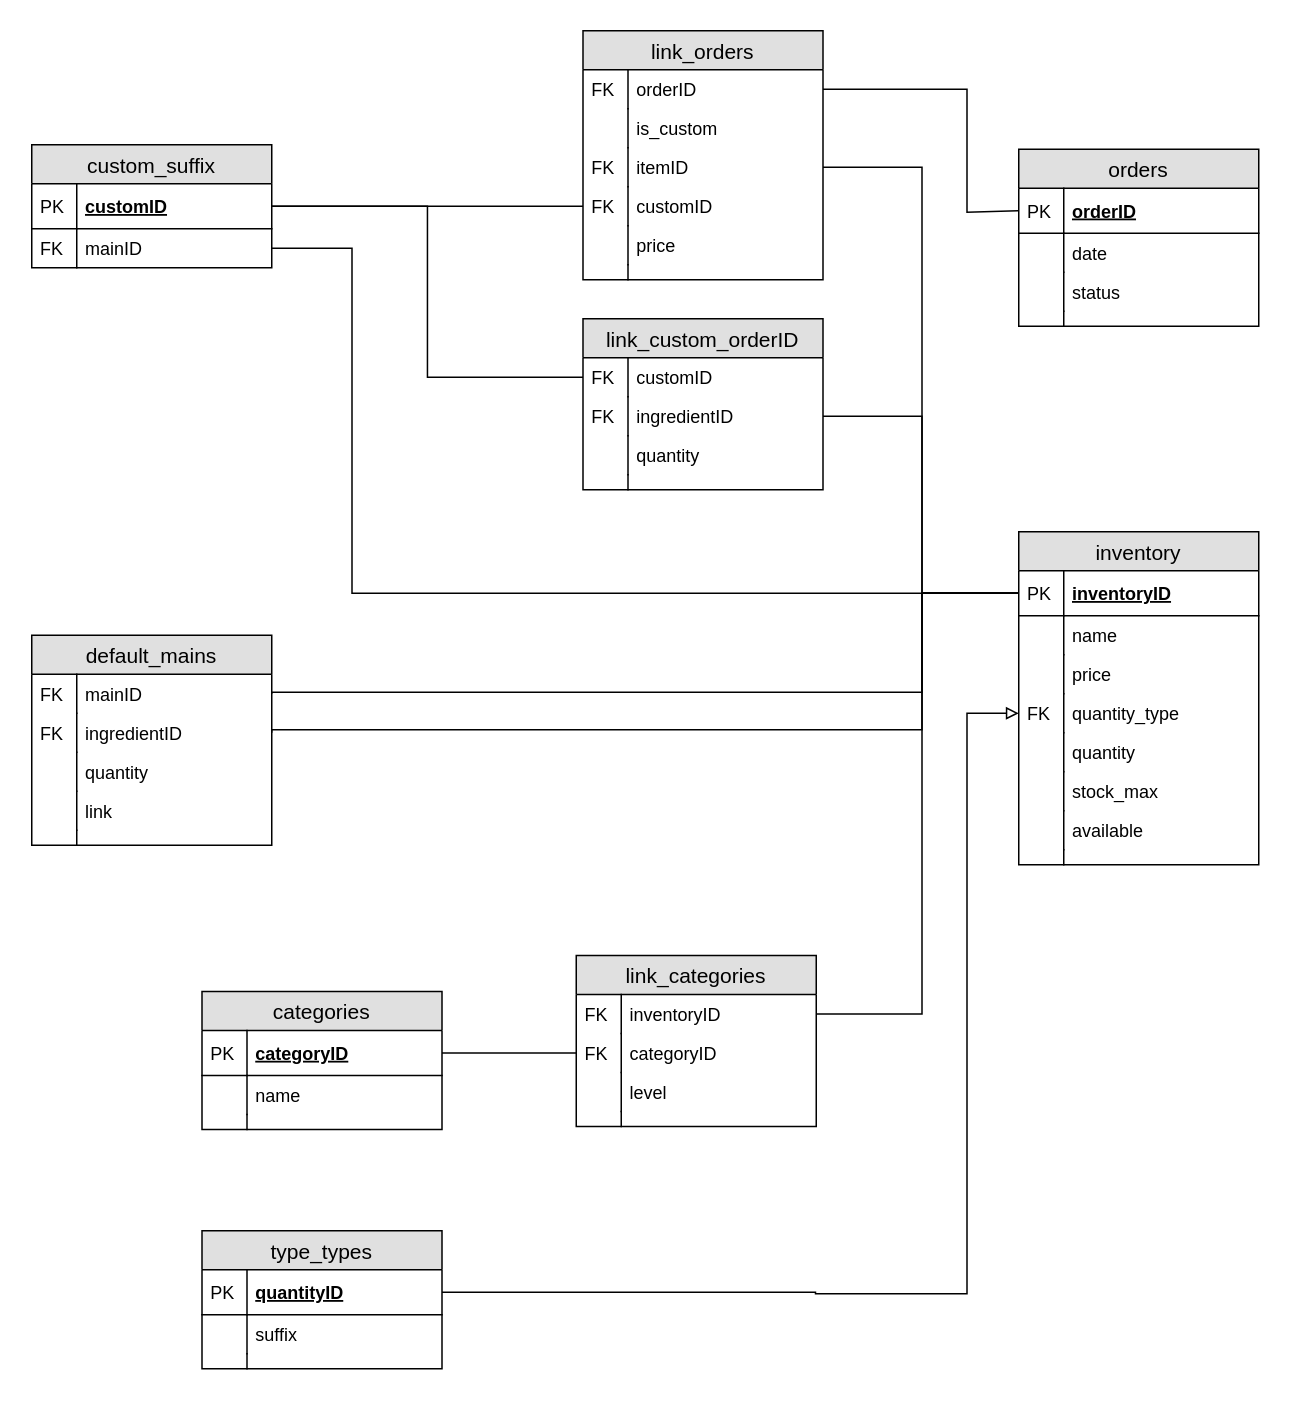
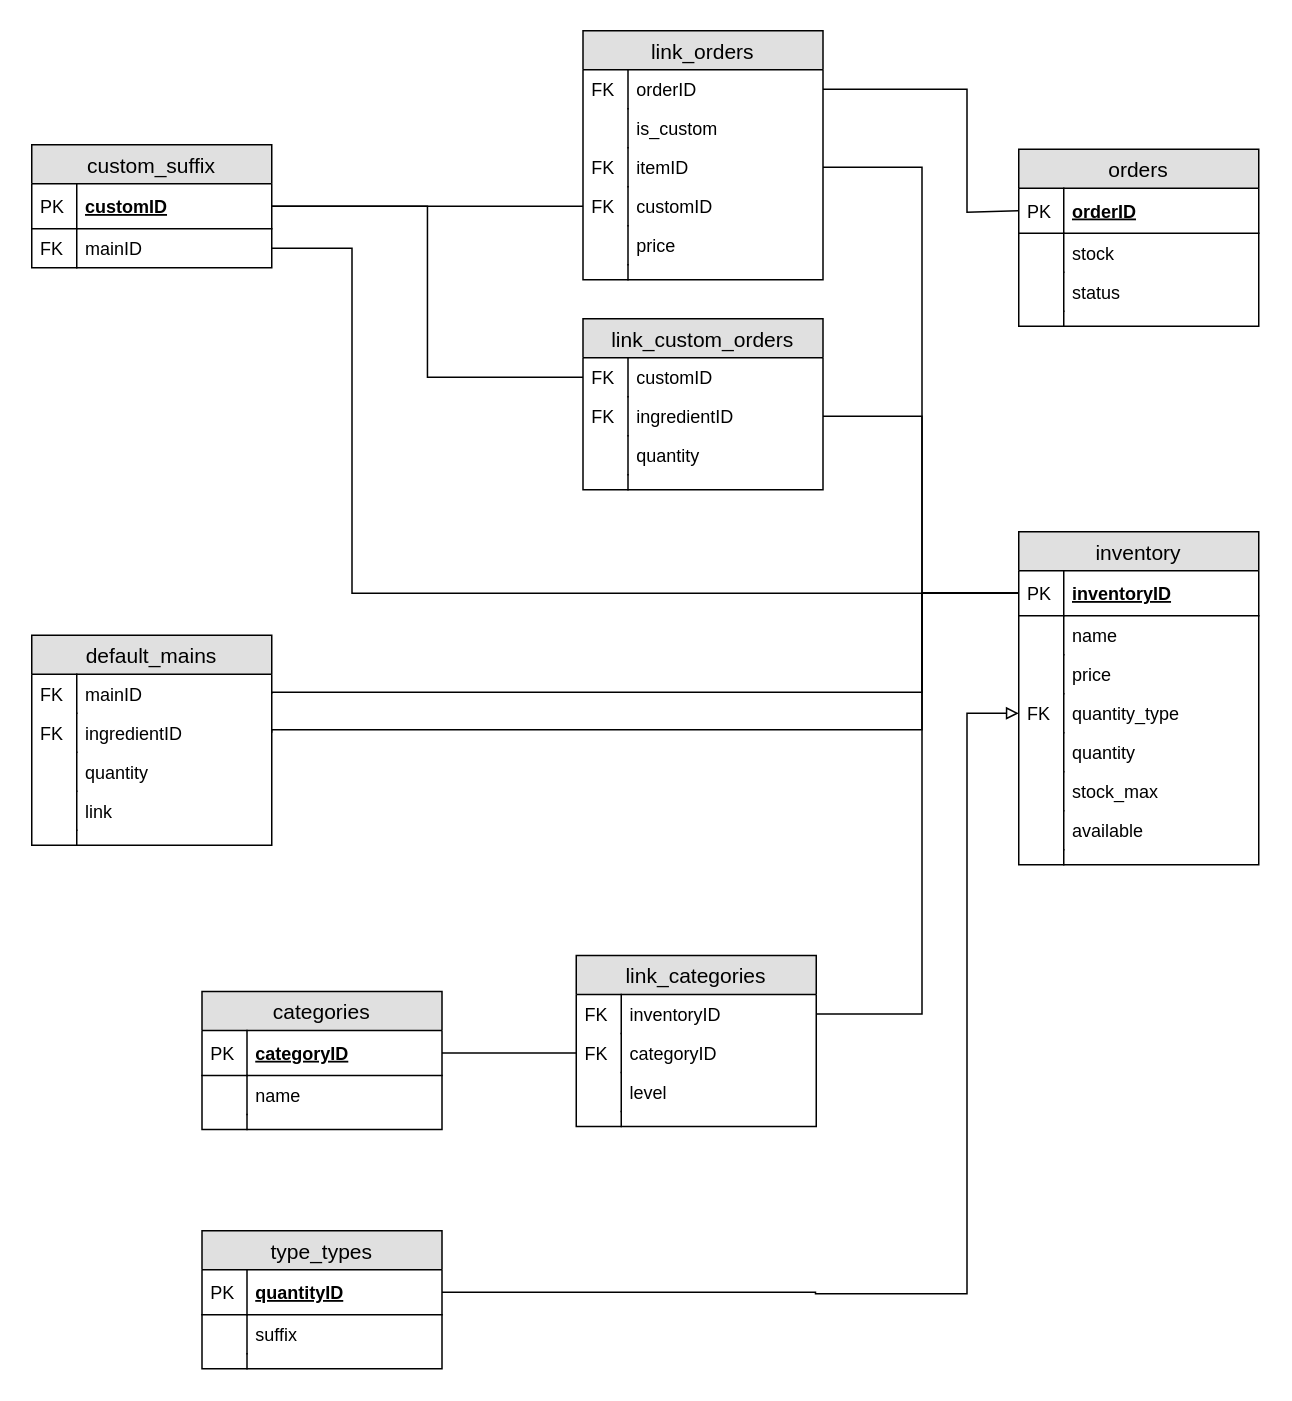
node "date": label "date" -> "stock"
node "link_custom_orderID": label "link_custom_orderID" -> "link_custom_orders"
